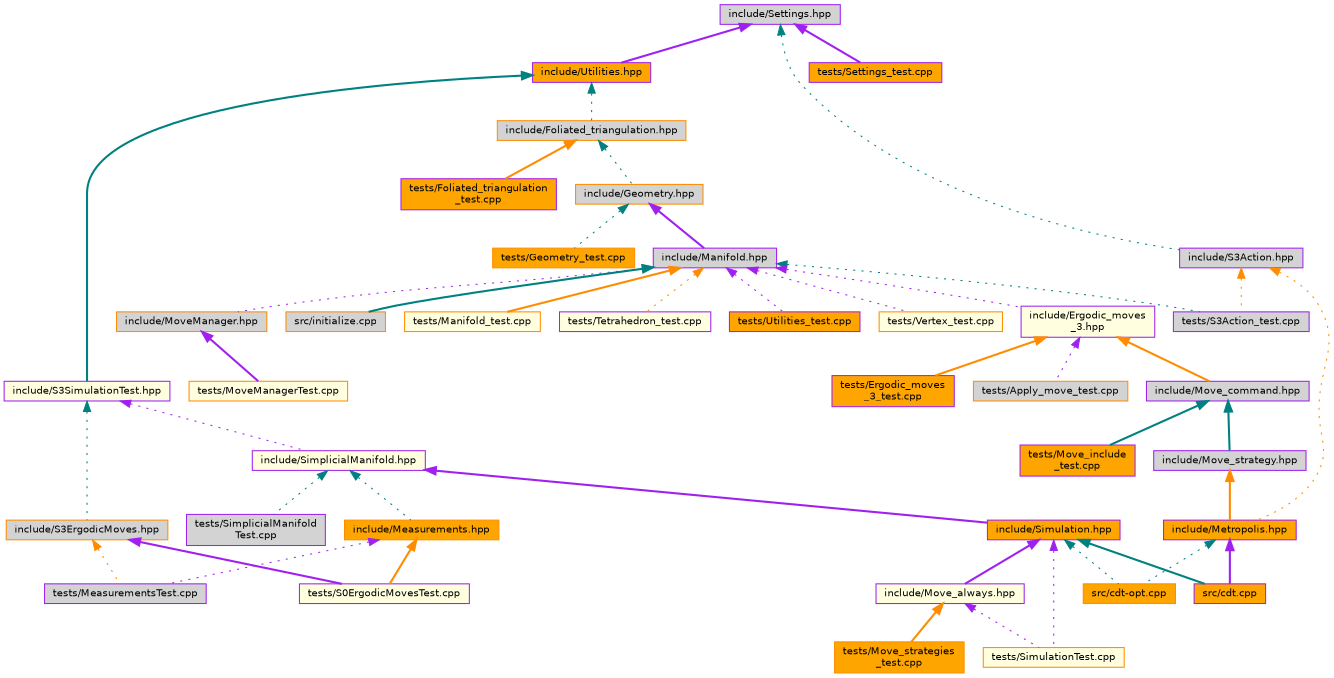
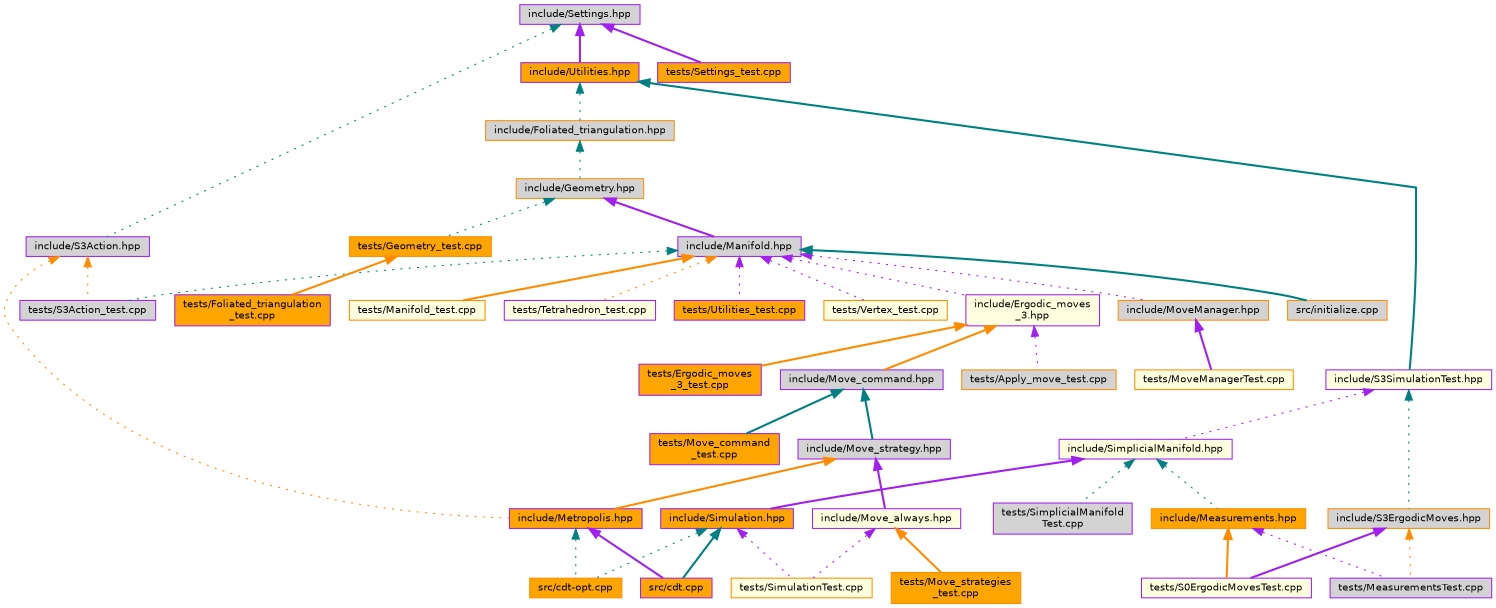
edge "tests/Foliated_triangulation _test.cpp" -> "include/Foliated_triangulation.hpp": now "tests/Foliated_triangulation _test.cpp" -> "tests/Geometry_test.cpp"
node "tests/Move_include _test.cpp": label "tests/Move_include _test.cpp" -> "tests/Move_command _test.cpp"
edge "include/Move_always.hpp" -> "include/Simulation.hpp": now "include/Move_always.hpp" -> "include/Move_strategy.hpp"
